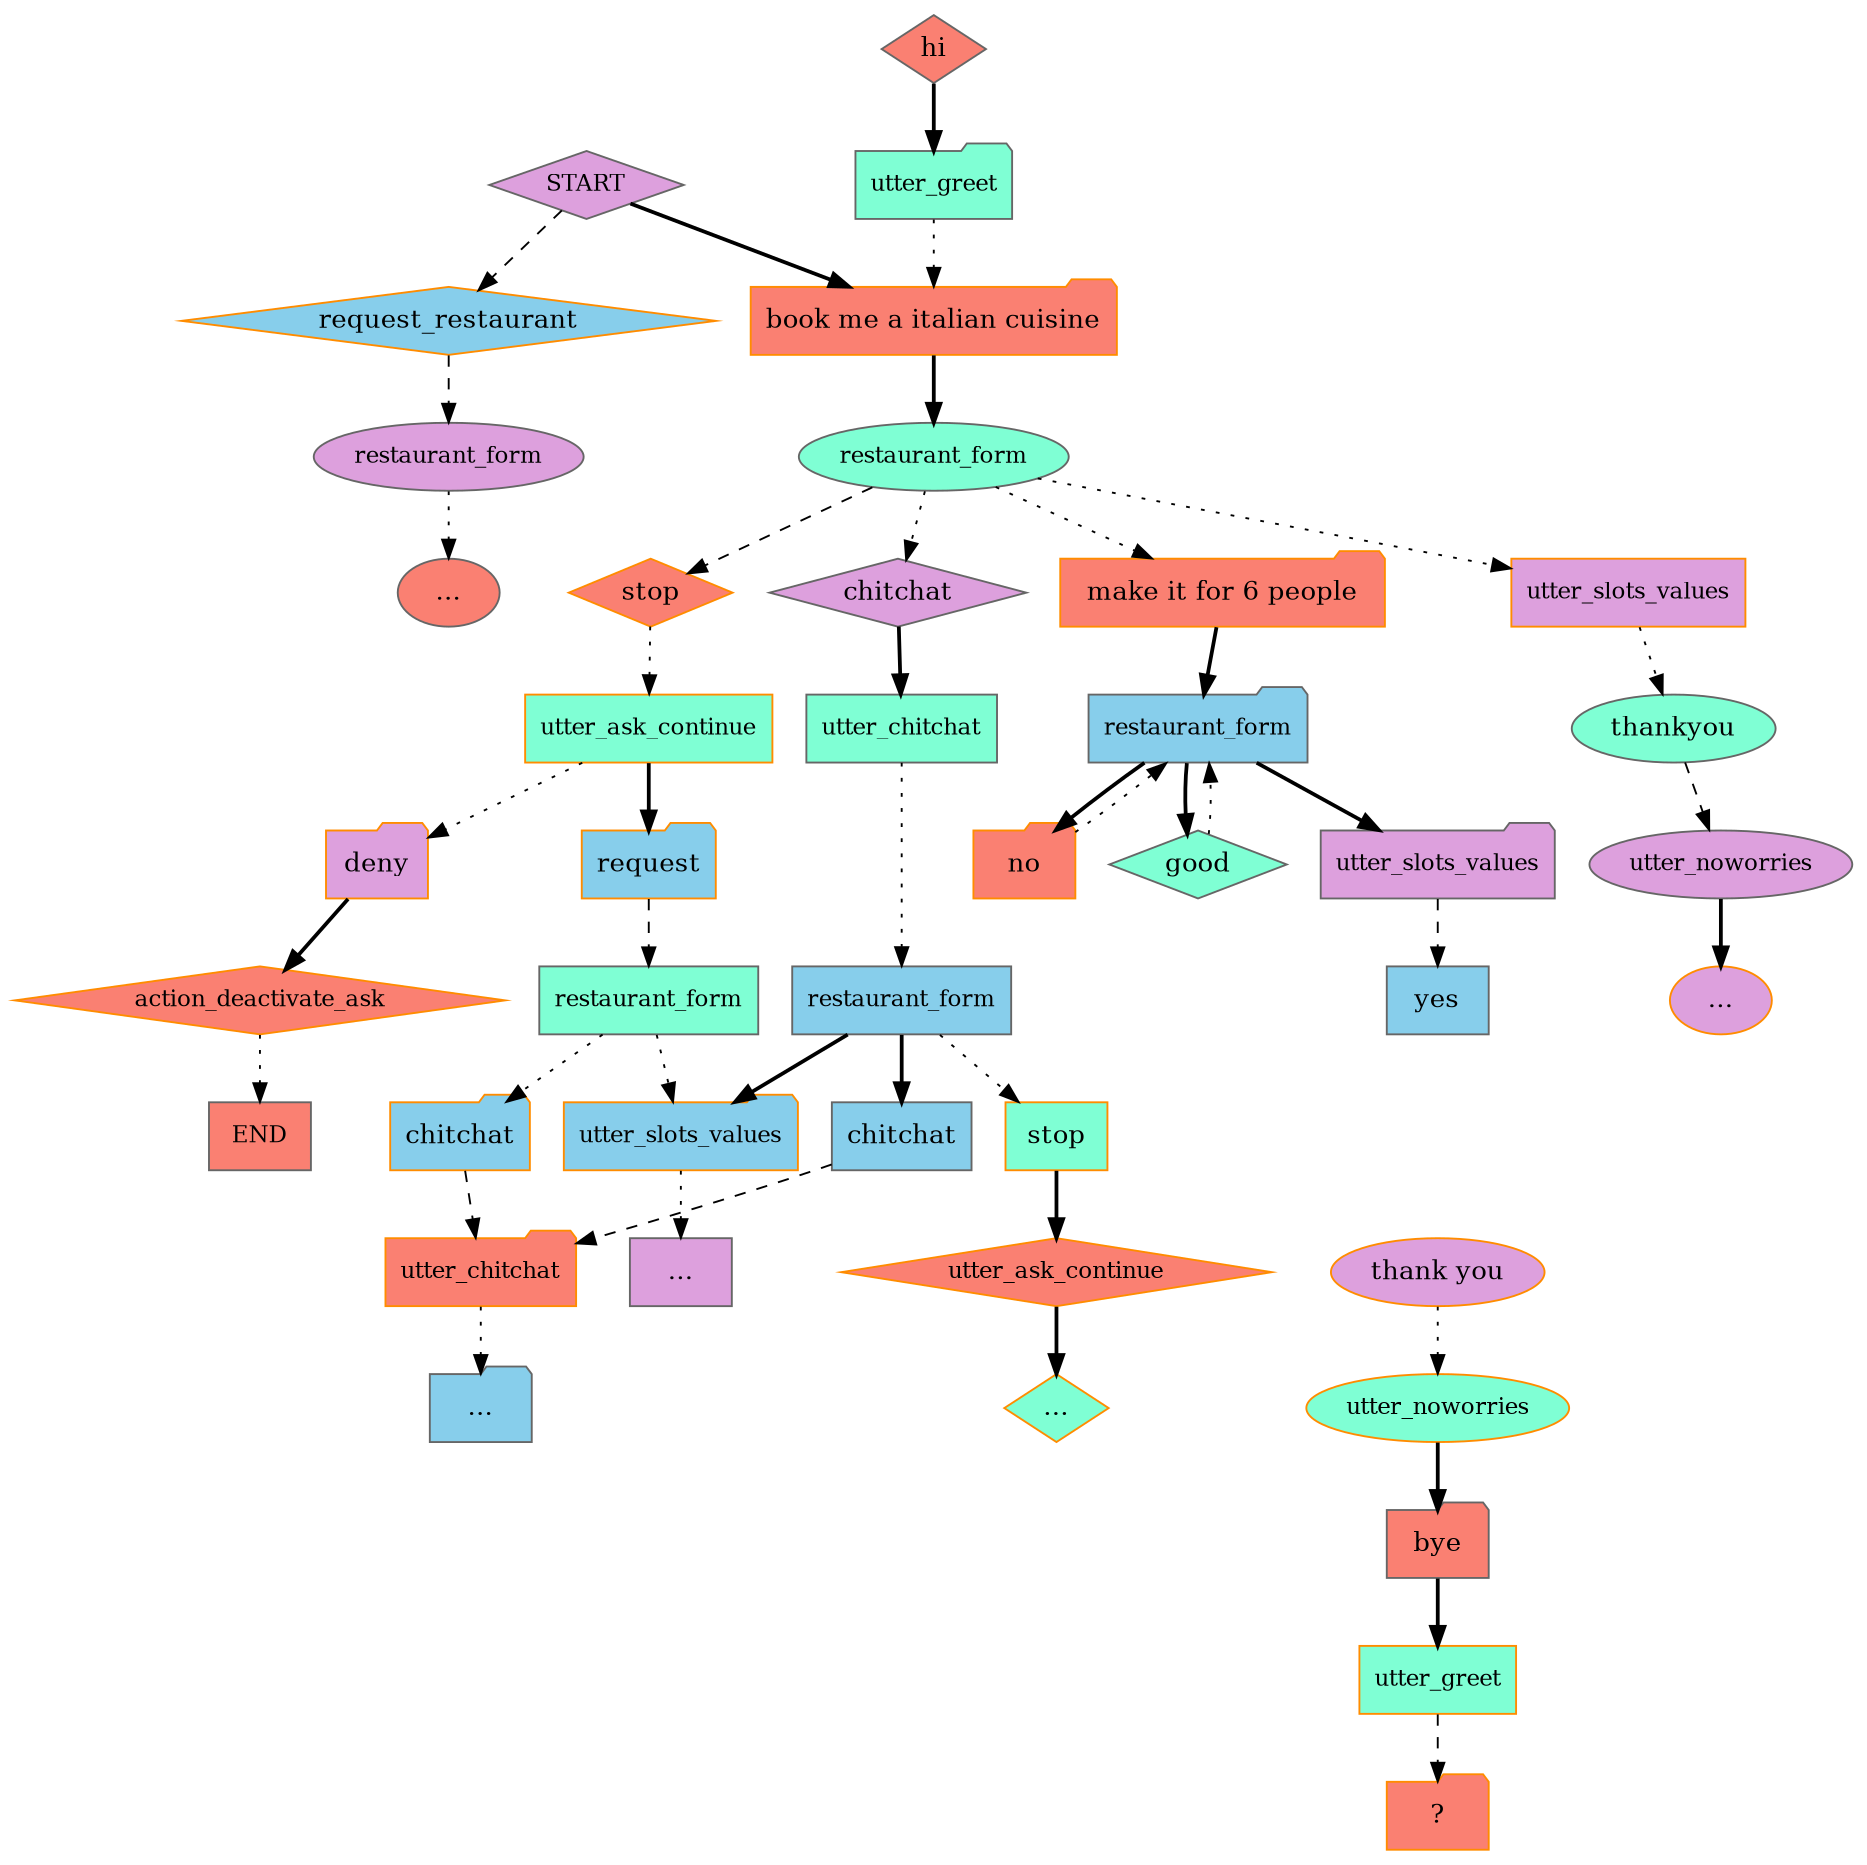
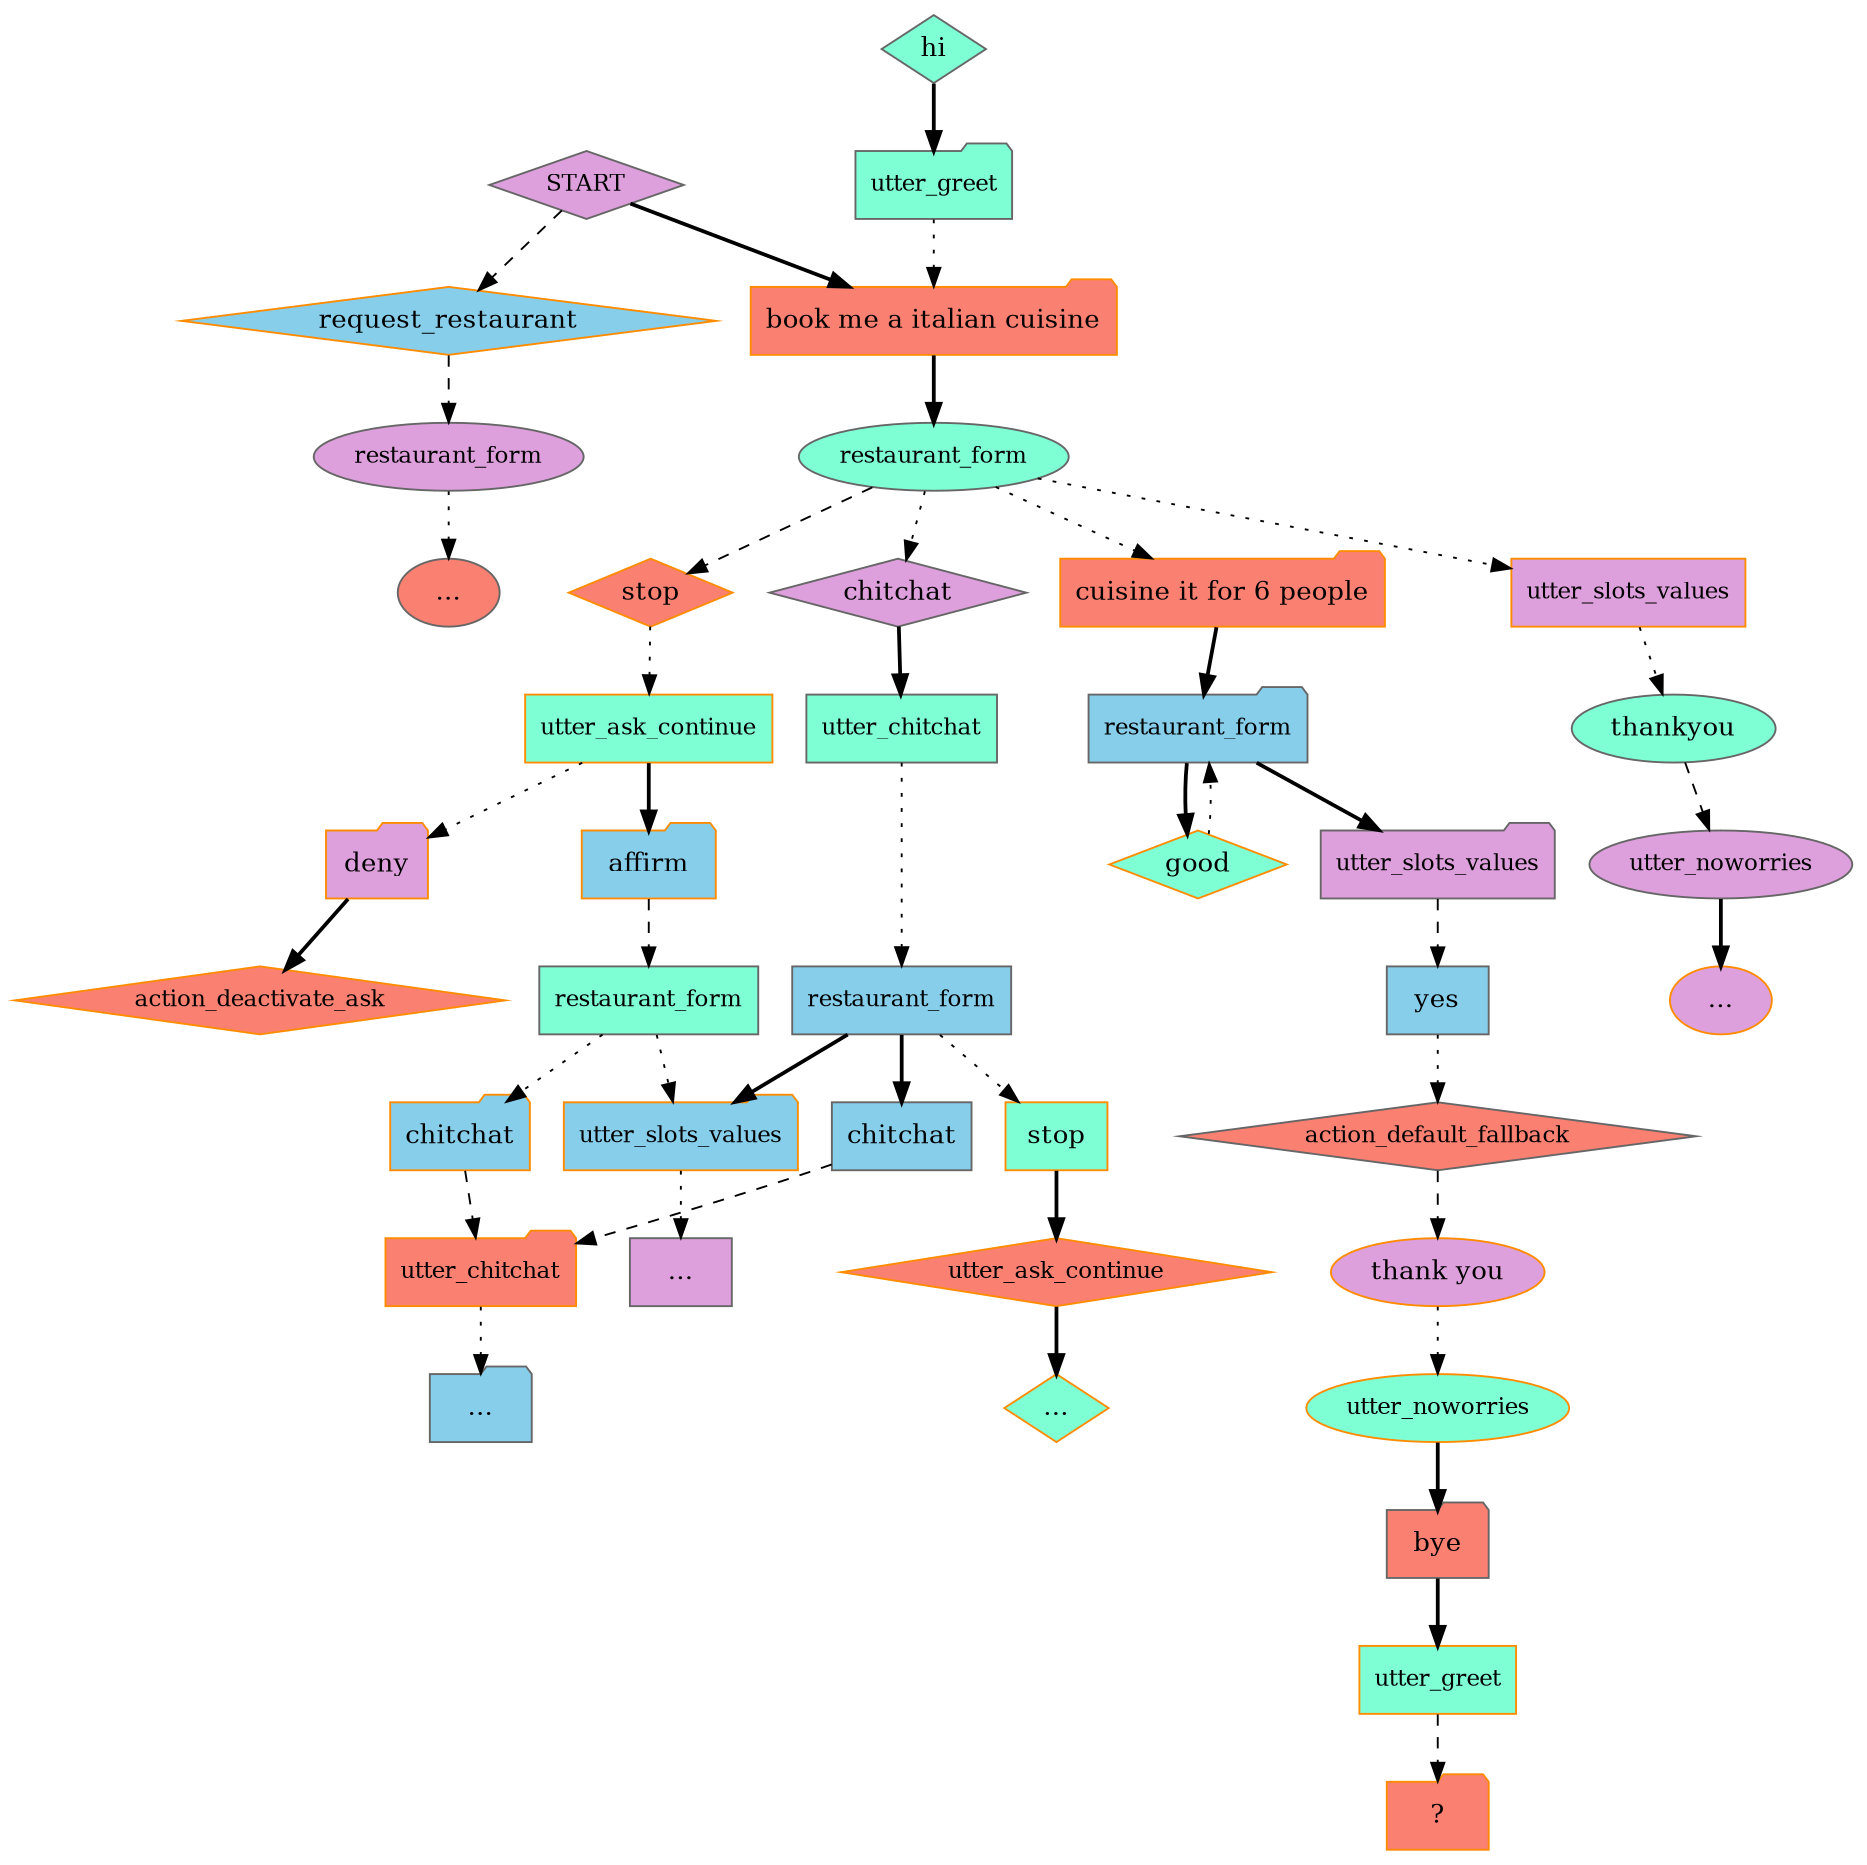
node "hi": fillcolor salmon -> aquamarine
node "make it for 6 people": label "make it for 6 people" -> "cuisine it for 6 people"
node "request": label "request" -> "affirm"
node "no": removed
node "good": color gray40 -> darkorange
node "END": removed
node "action_default_fallback": added
